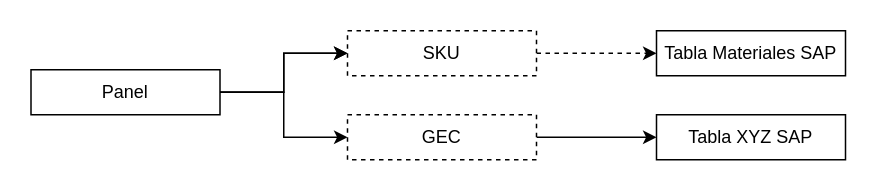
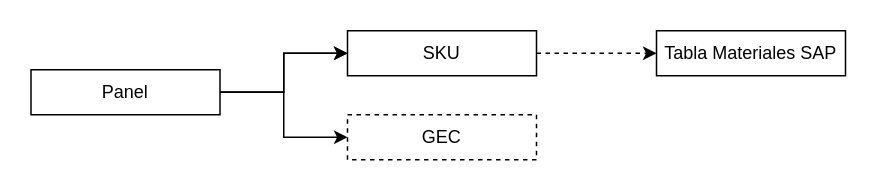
node "SKU": style dashed -> solid
edge "GEC" -> "Tabla XYZ SAP": removed
node "Tabla XYZ SAP": removed
